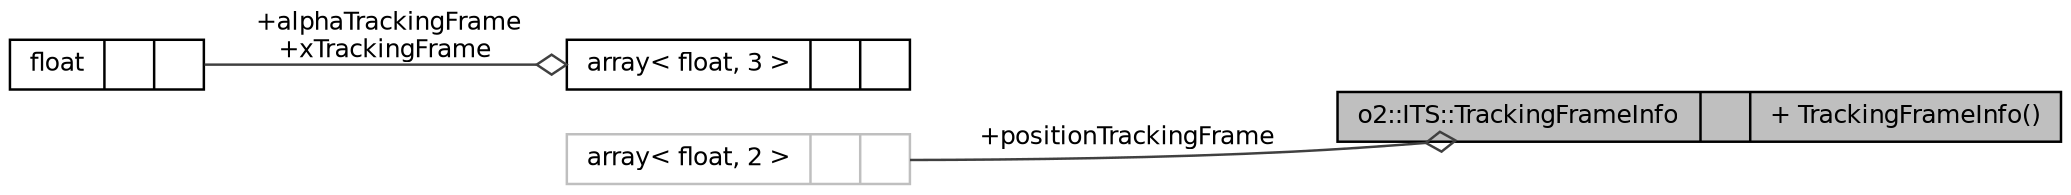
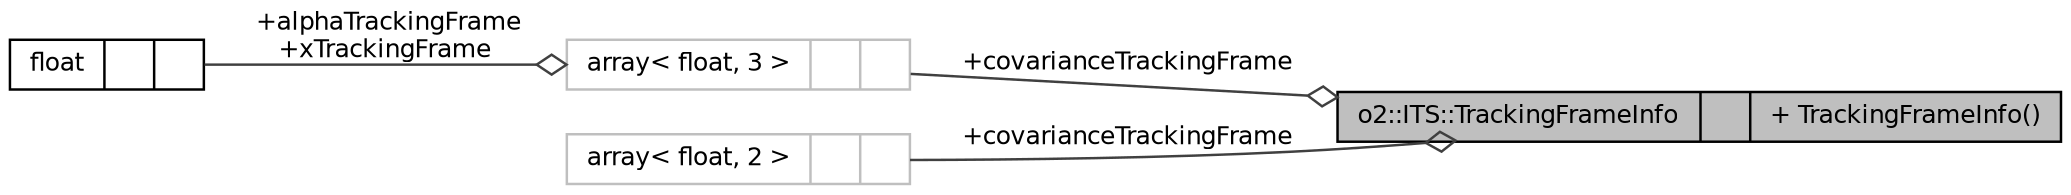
node "array< float, 3 >": color black -> grey75
edge "array< float, 3 >" -> "o2::ITS::TrackingFrameInfo": added, label "+covarianceTrackingFrame"
edge "array< float, 2 >" -> "o2::ITS::TrackingFrameInfo": label " +positionTrackingFrame" -> " +covarianceTrackingFrame"
